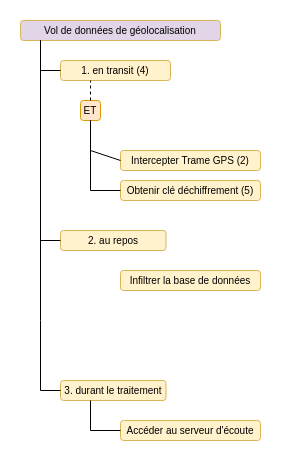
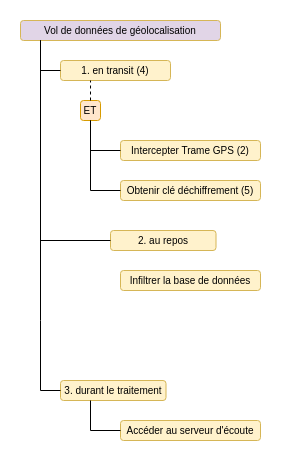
node "Intercepter Trame GPS (2)": moved (191, 161) -> (191, 151)
node "2. au repos": moved (113, 241) -> (163, 241)
